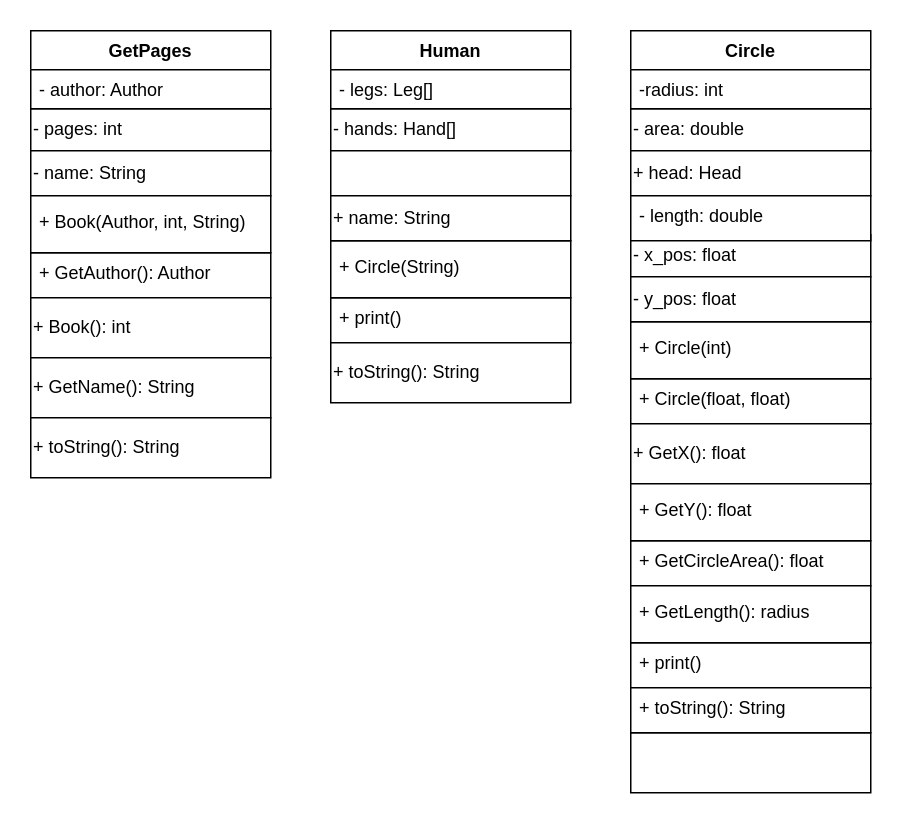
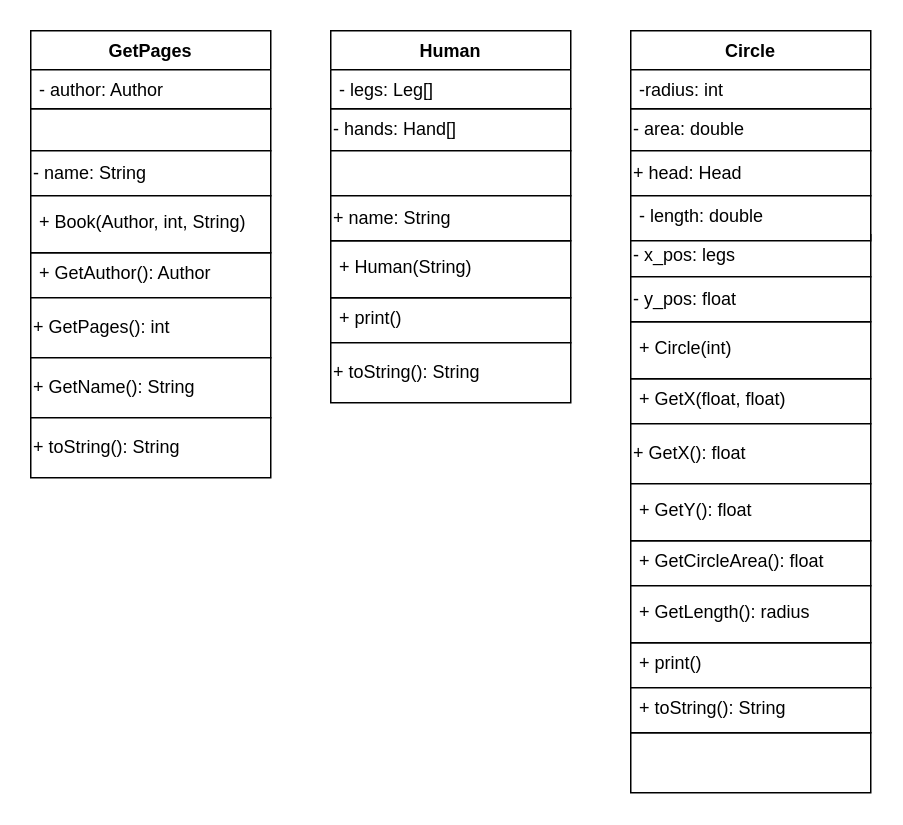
node "- pages: int": removed
node "- x_pos: float": label "- x_pos: float" -> "- x_pos: legs"
node "+ Circle(String)": label "+ Circle(String)" -> "+ Human(String)"
node "+ Book(): int": label "+ Book(): int" -> "+ GetPages(): int"
node "+ Circle(float, float)": label "+ Circle(float, float)" -> "+ GetX(float, float)"
